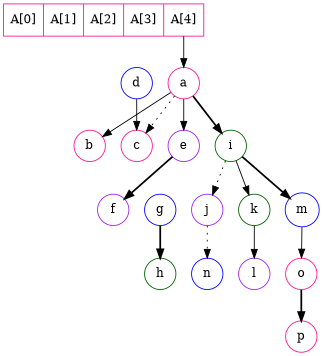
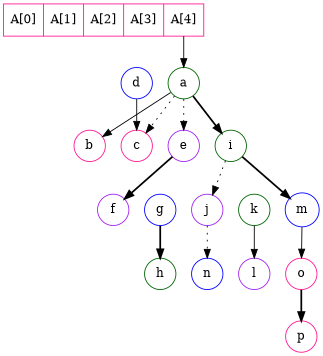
node "a": color deeppink -> darkgreen
edge "a" -> "e": style solid -> dotted
edge "i" -> "k": removed
